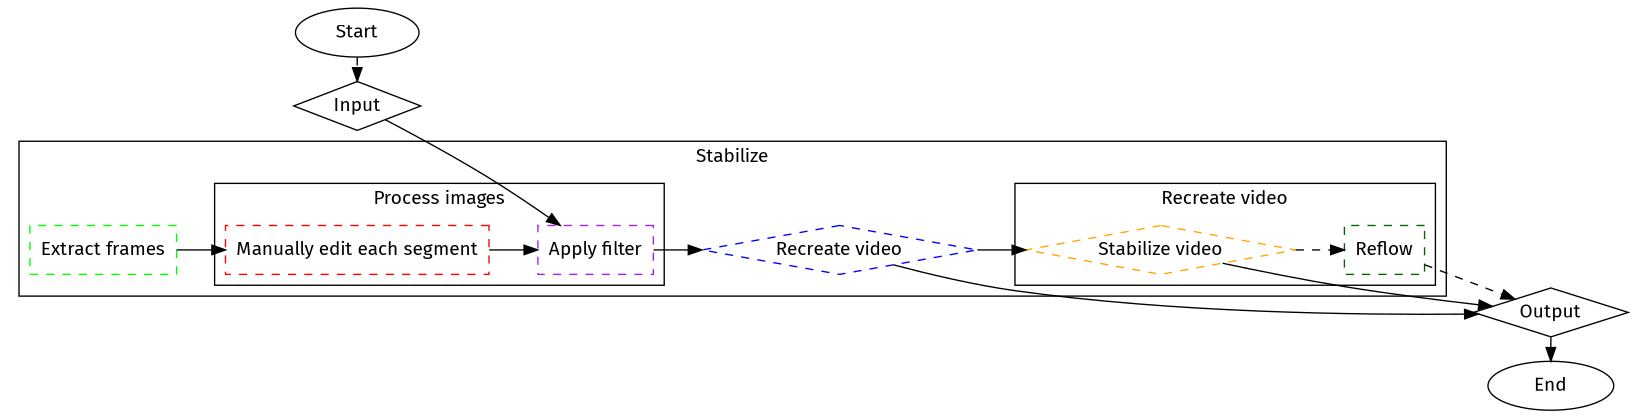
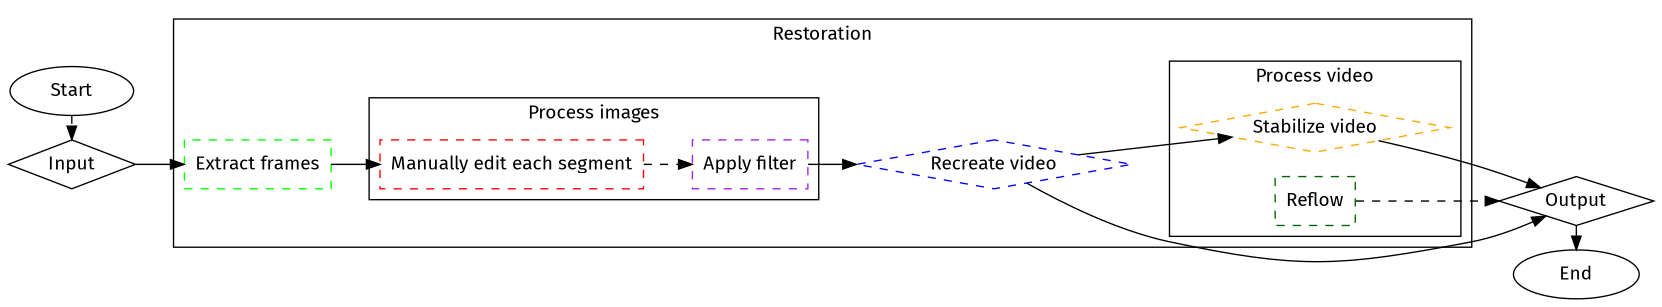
cluster "Stabilize": label "Stabilize" -> "Restoration"
edge "Input" -> "Apply filter": now "Input" -> "Extract frames"
cluster "Recreate video": label "Recreate video" -> "Process video"
edge "Manually edit each segment" -> "Apply filter": style solid -> dashed
edge "Stabilize video" -> "Reflow": removed
